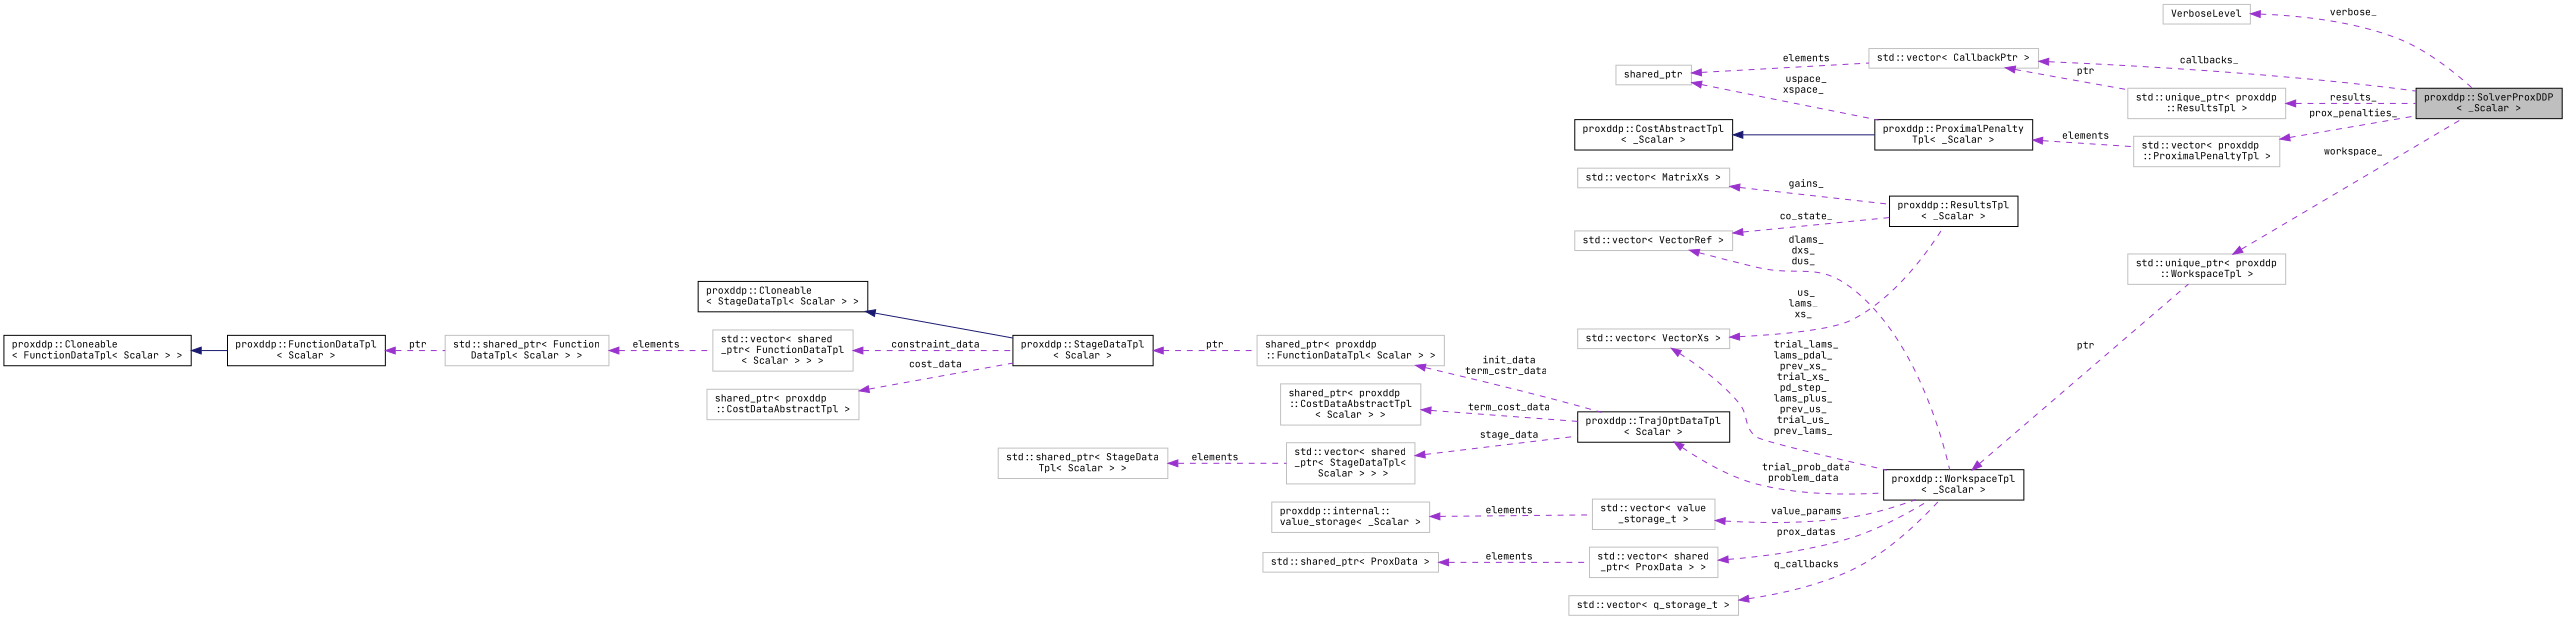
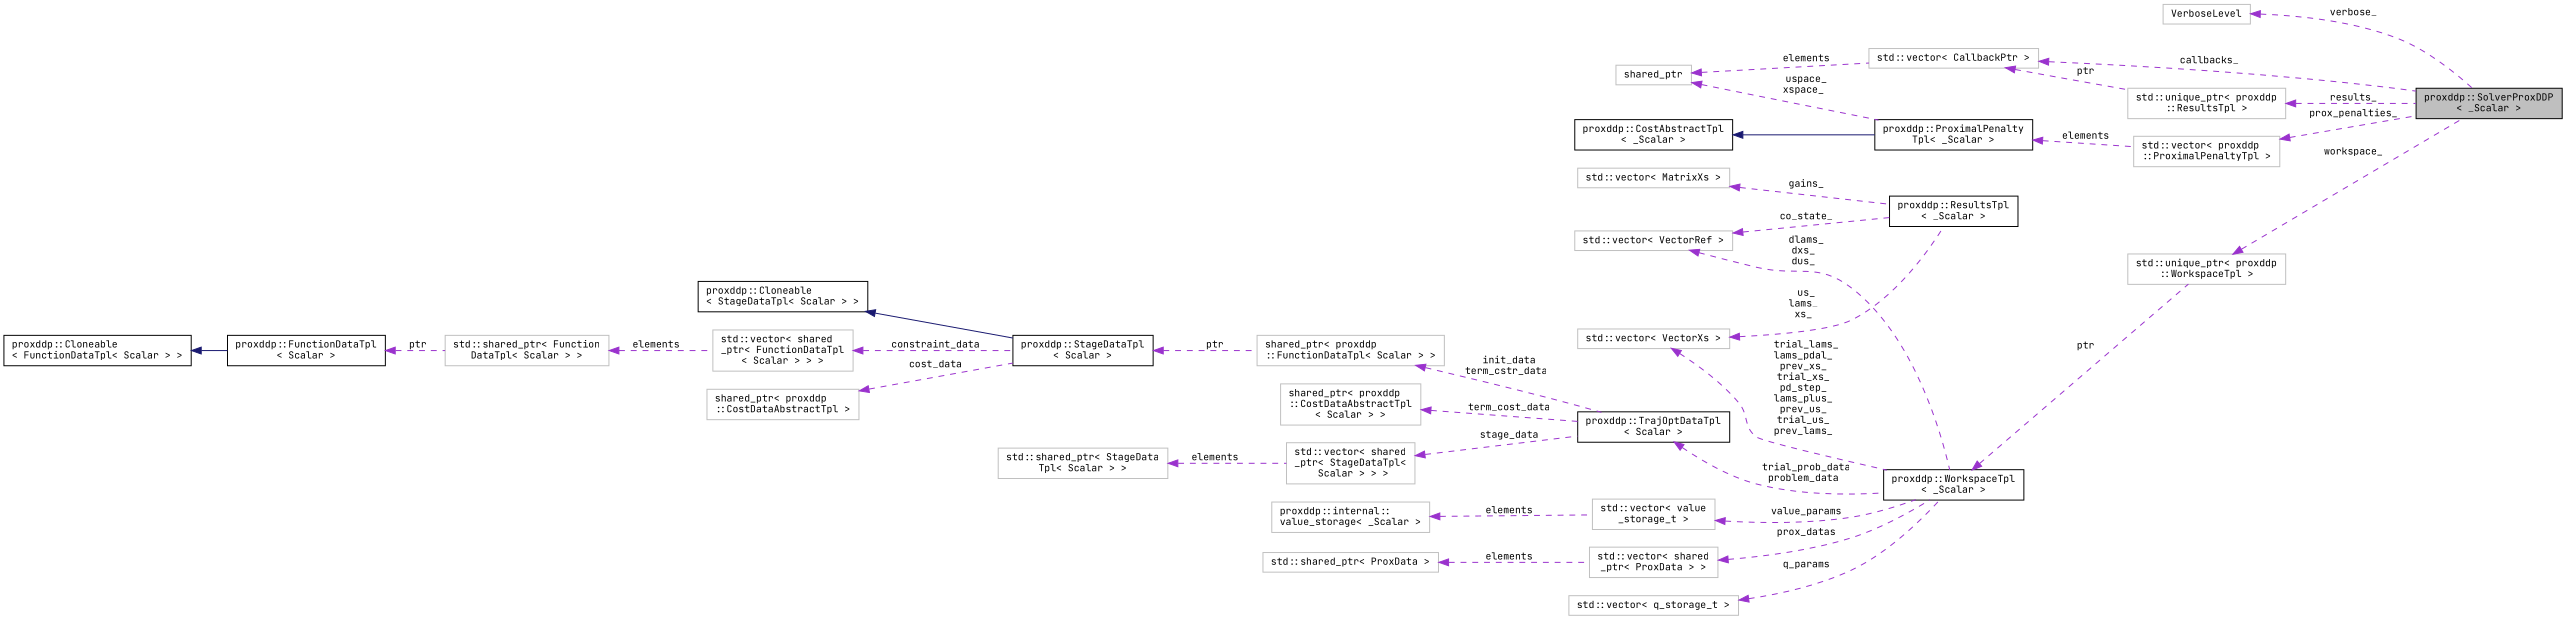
edge "proxddp::WorkspaceTpl < _Scalar >" -> "std::vector< q_storage_t >": label " q_callbacks" -> " q_params"
